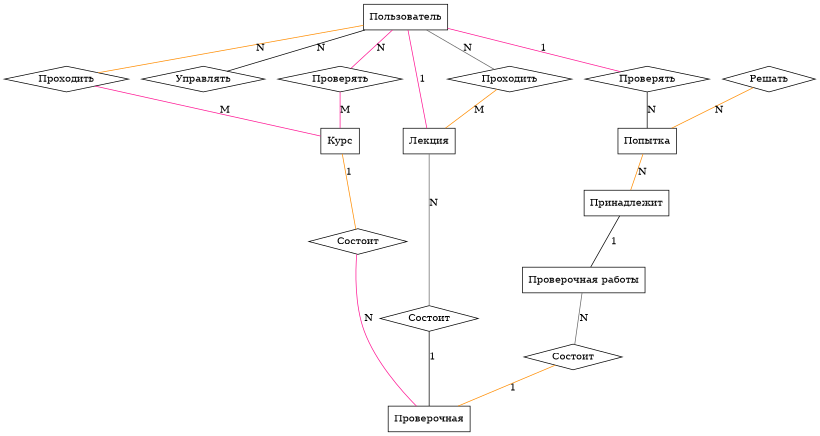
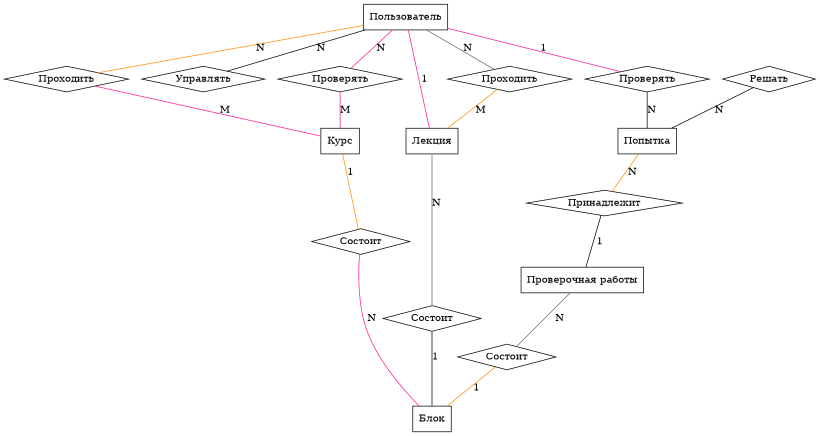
edge "Решать" -- "Попытка": color darkorange -> black
node "Принадлежит": shape box -> diamond
node "Проверочная": label "Проверочная" -> "Блок"
